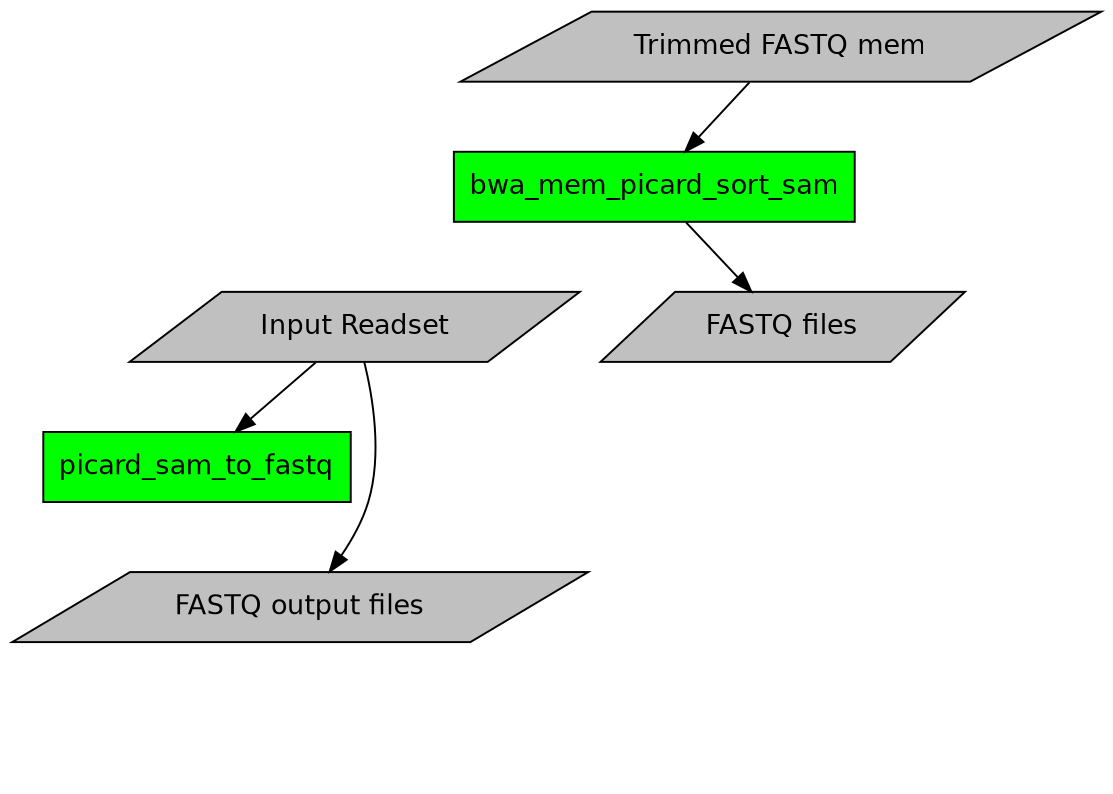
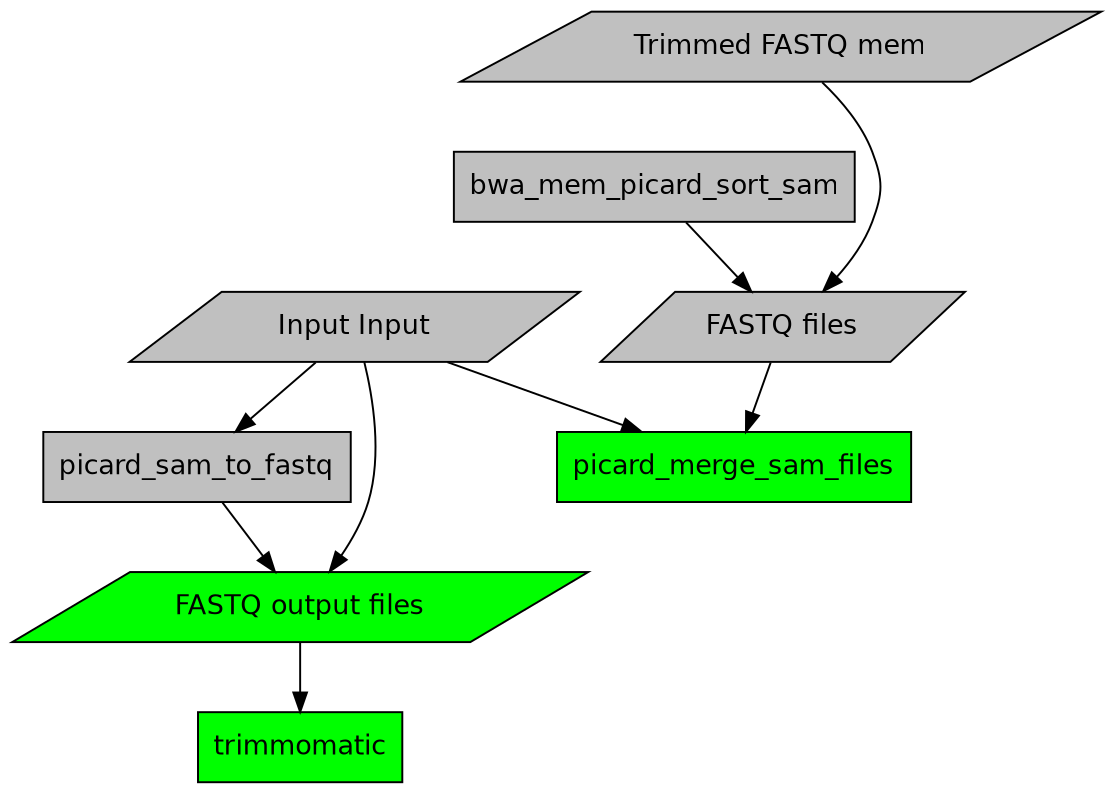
edge "Trimmed FASTQ mem" -> "bwa_mem_picard_sort_sam": now "Trimmed FASTQ mem" -> "FASTQ files"
node "bwa_mem_picard_sort_sam": fillcolor green -> grey
node "Input Readset": label "Input Readset" -> "Input Input"
node "picard_sam_to_fastq": fillcolor green -> grey
node "picard_merge_sam_files": added
edge "picard_sam_to_fastq" -> "FASTQ output files": added
node "FASTQ output files": fillcolor grey -> green
node "trimmomatic": added
